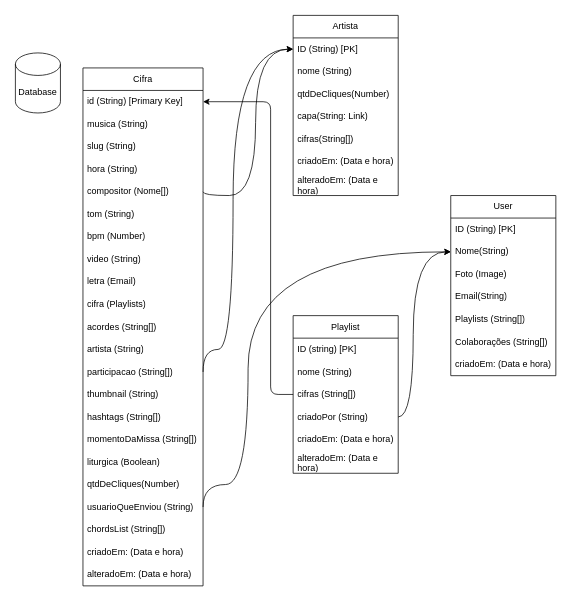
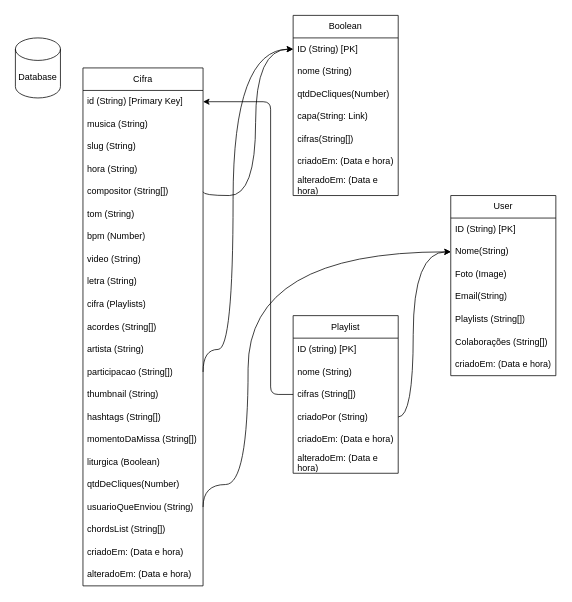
node "Artista": label "Artista" -> "Boolean"
node "Database": moved (38, 83) -> (38, 68)
node "compositor (Nome[])": label "compositor (Nome[])" -> "compositor (String[])"
node "letra (Email)": label "letra (Email)" -> "letra (String)"
